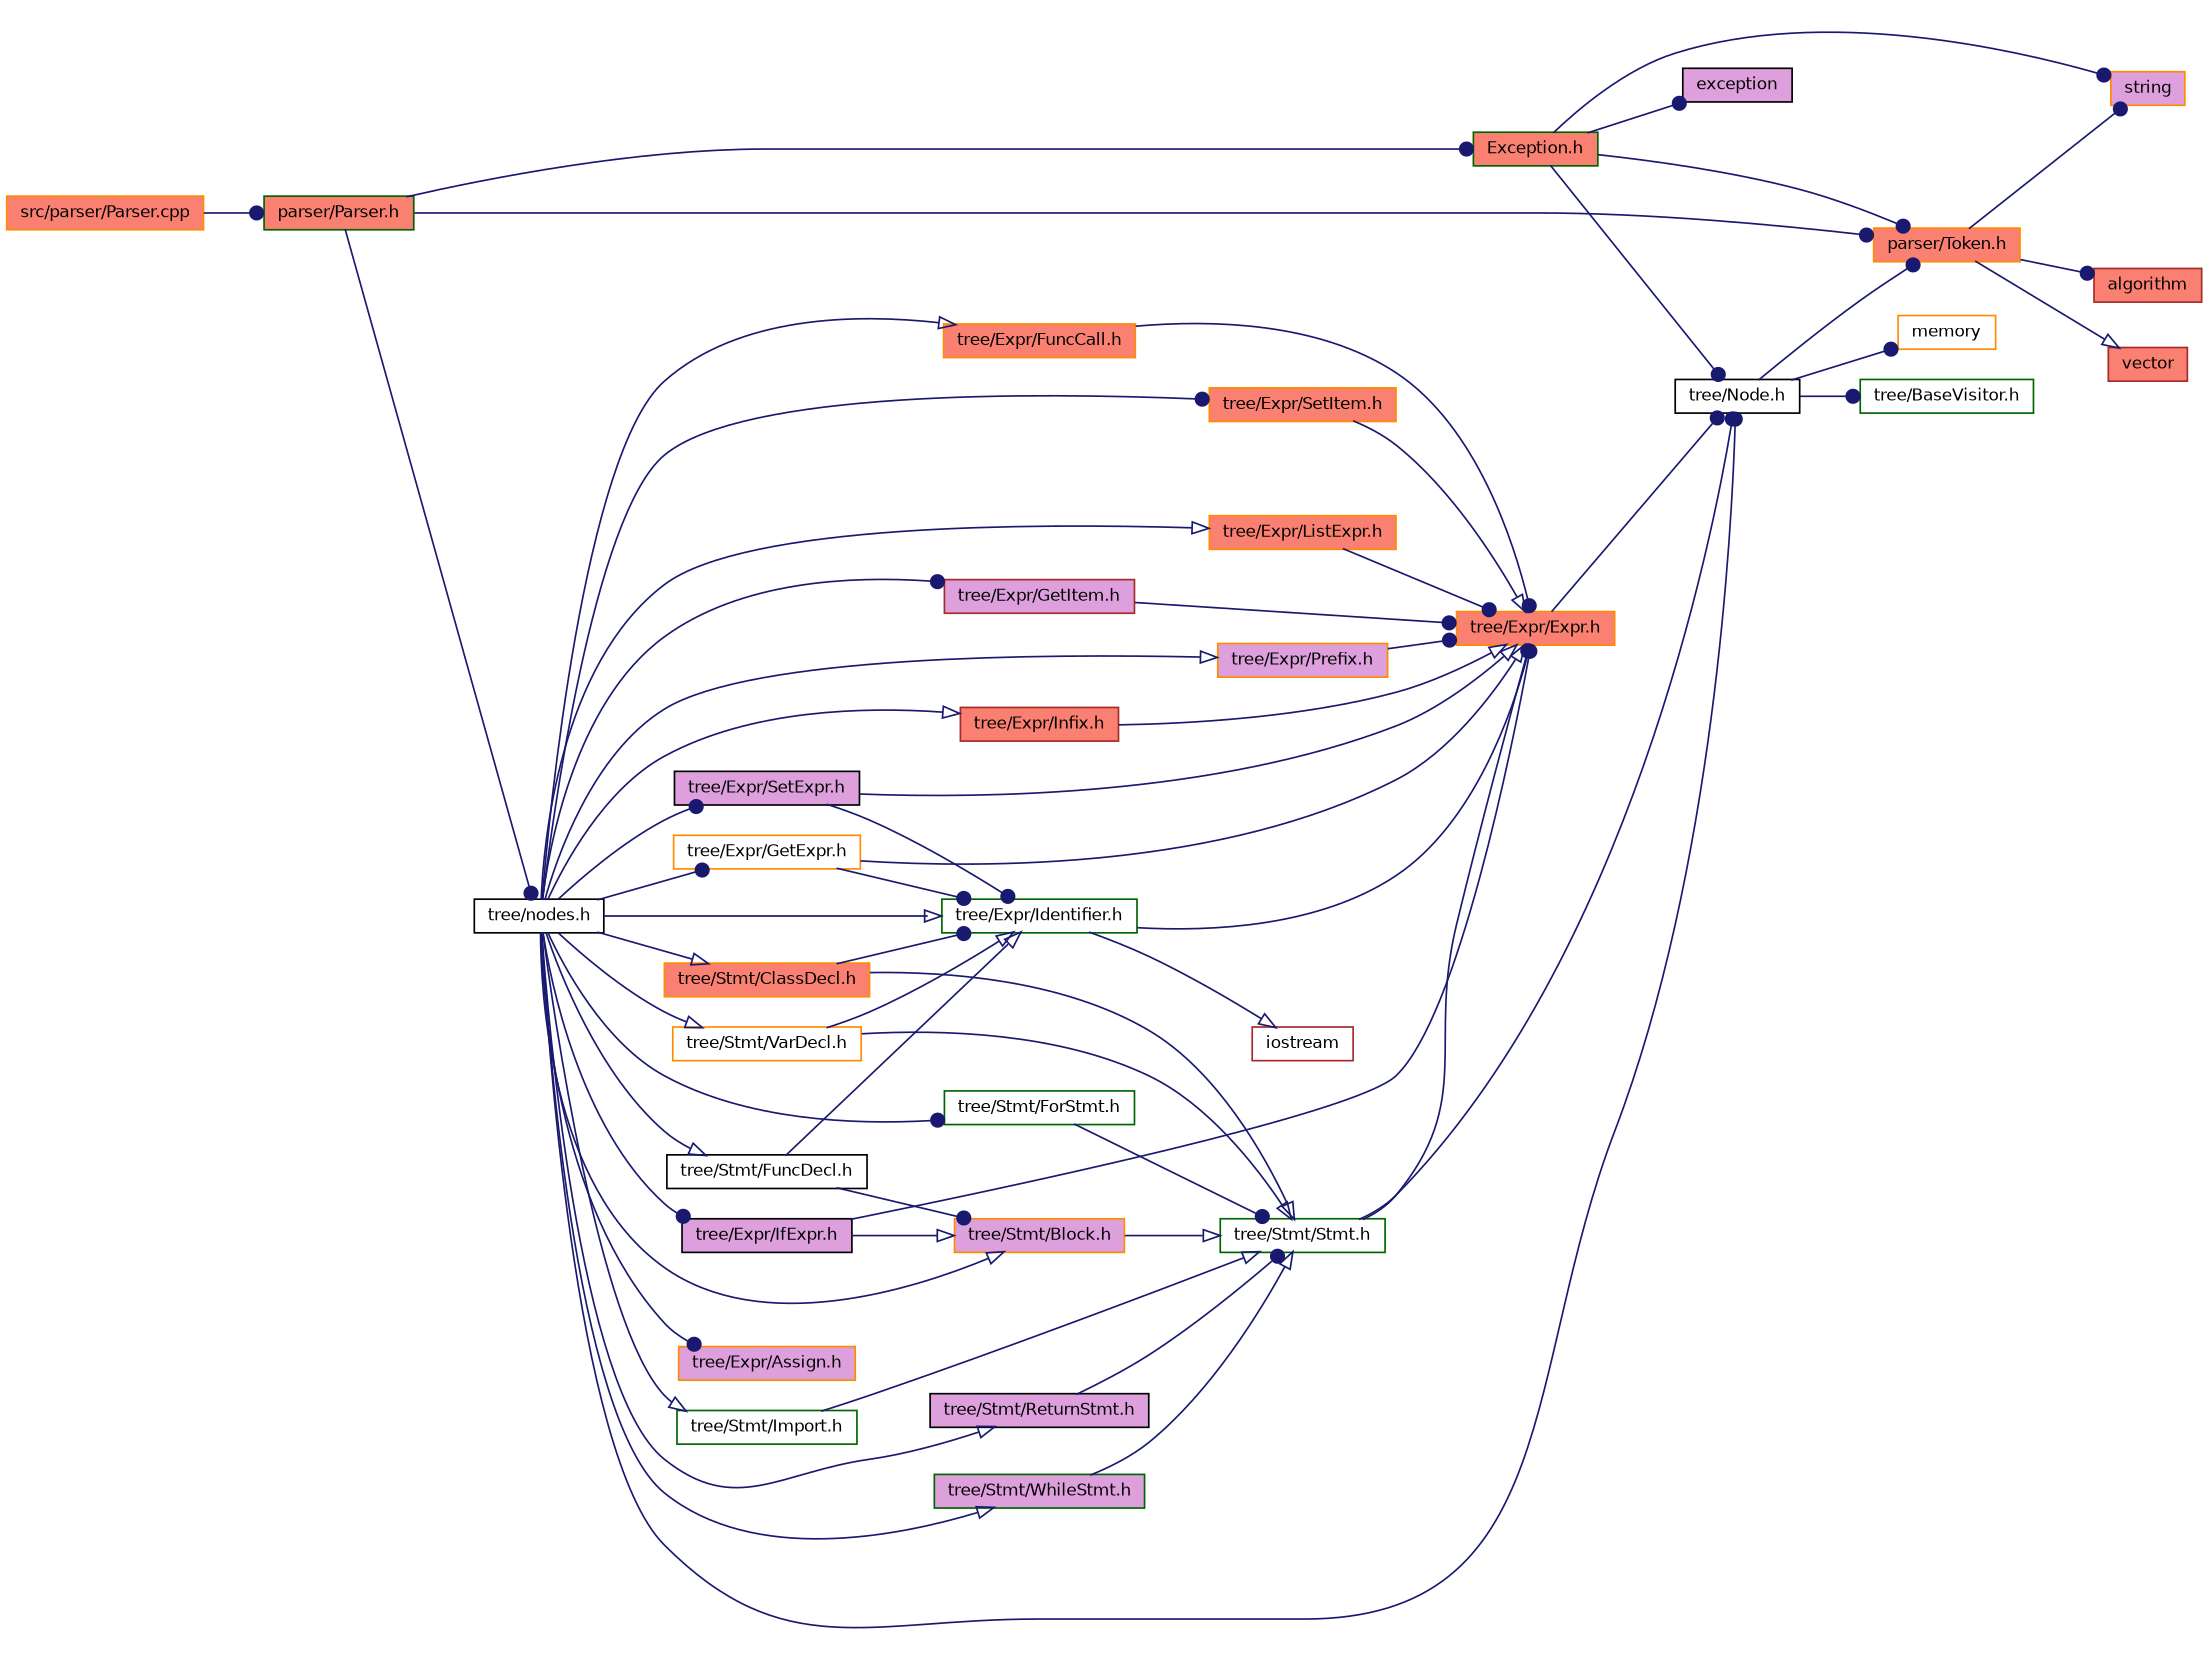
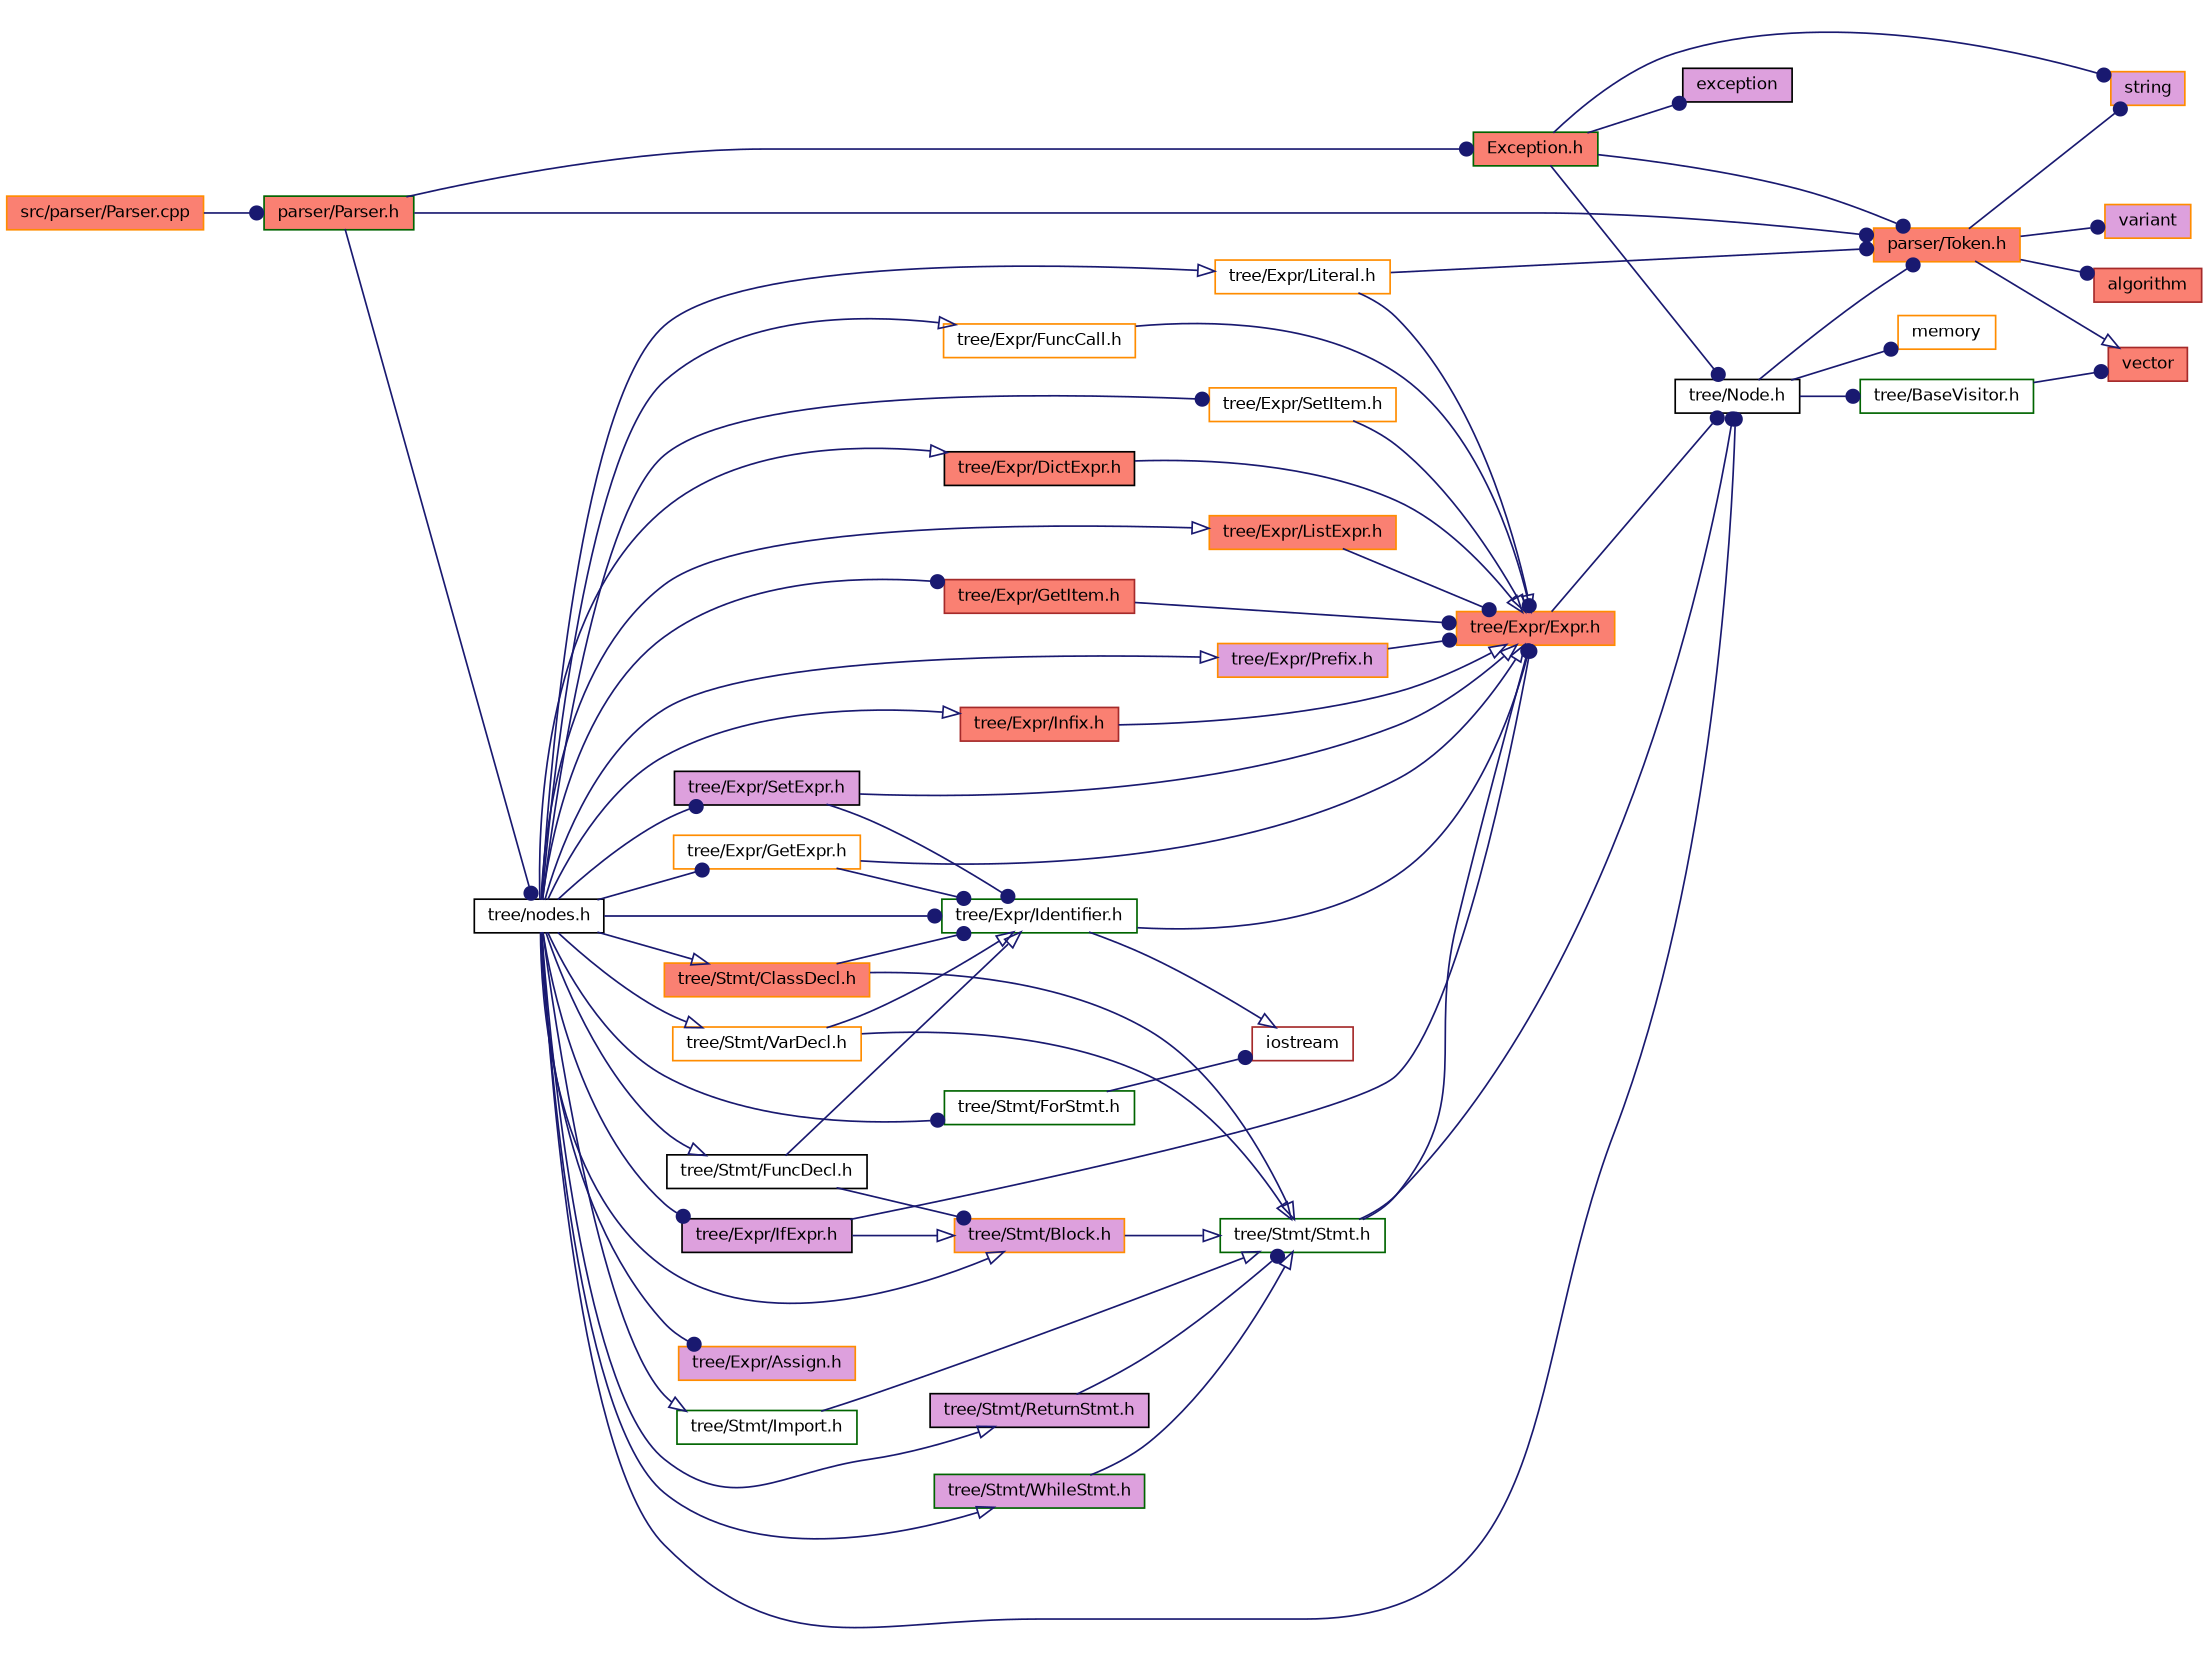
node "variant": added
node "tree/Expr/Literal.h": added
node "tree/Expr/FuncCall.h": fillcolor salmon -> white
edge "tree/BaseVisitor.h" -> "vector": added
node "tree/Expr/SetItem.h": fillcolor salmon -> white
node "tree/Expr/DictExpr.h": added
node "tree/Expr/GetItem.h": fillcolor plum -> salmon
edge "tree/nodes.h" -> "tree/Expr/Identifier.h": arrowhead onormal -> dot
edge "tree/Stmt/ForStmt.h" -> "tree/Stmt/Stmt.h": now "tree/Stmt/ForStmt.h" -> "iostream"
